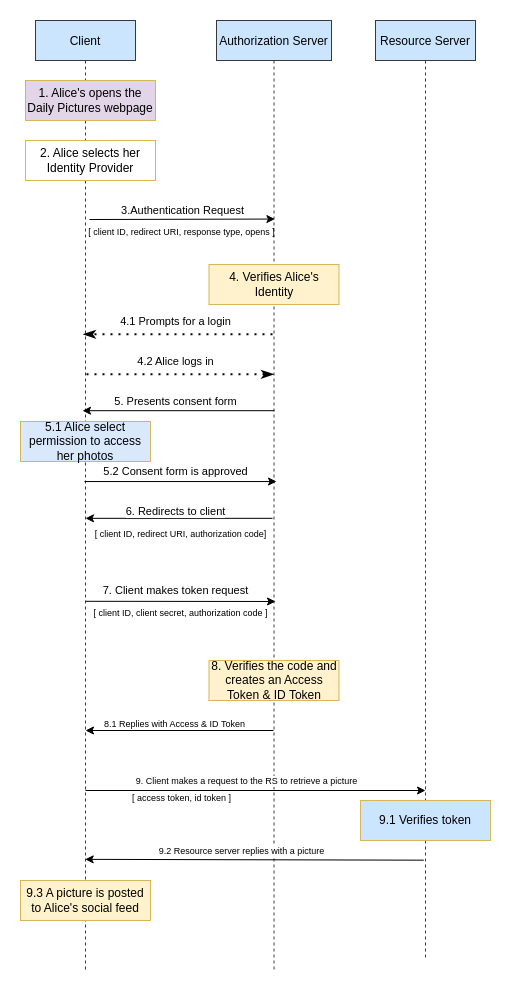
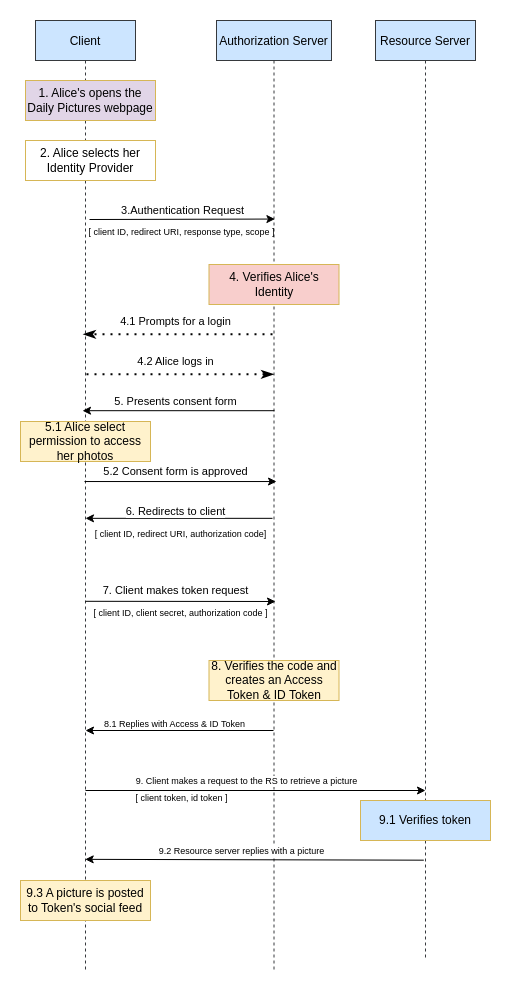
node "[ client ID, redirect URI, response type, opens ]": label "[ client ID, redirect URI, response type, opens ]" -> "[ client ID, redirect URI, response type, scope ]"
node "4. Verifies Alice's Identity": fillcolor #fff2cc -> #f8cecc
node "5.1 Alice select permission to access her photos": fillcolor #dae8fc -> #fff2cc
node "[ access token, id token ]": label "[ access token, id token ]" -> "[ client token, id token ]"
node "9.3 A picture is posted to Alice's social feed": label "9.3 A picture is posted to Alice's social feed" -> "9.3 A picture is posted to Token's social feed"
